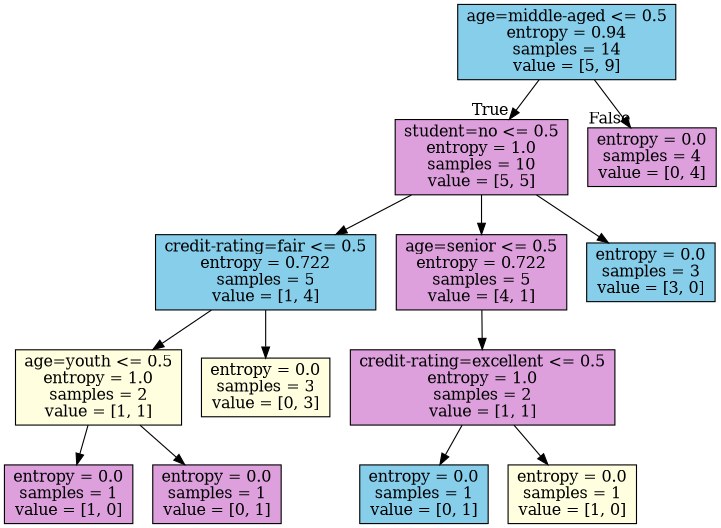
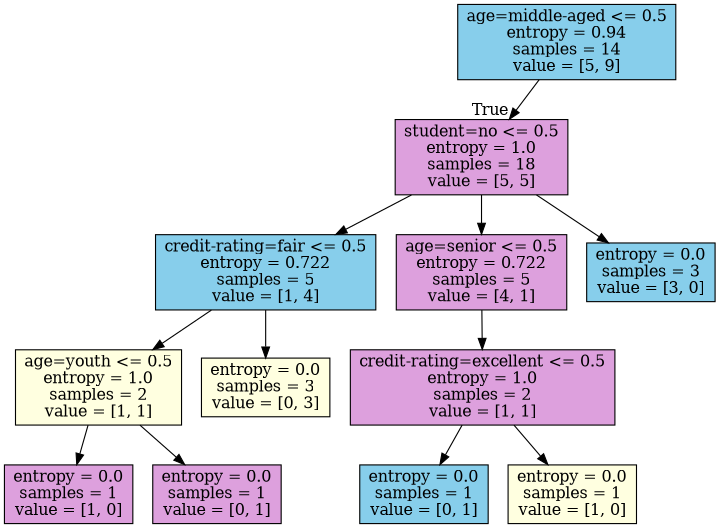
node "student=no <= 0.5 entropy = 1.0 samples = 10 value = [5, 5]": label "student=no <= 0.5 entropy = 1.0 samples = 10 value = [5, 5]" -> "student=no <= 0.5 entropy = 1.0 samples = 18 value = [5, 5]"
node "entropy = 0.0 samples = 4 value = [0, 4]": removed
